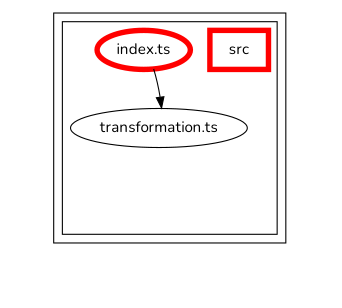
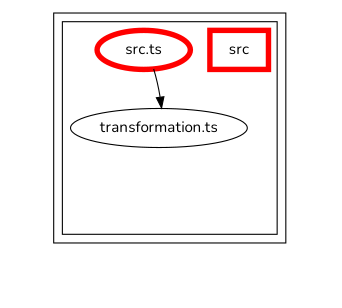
node "index.ts": label "index.ts" -> "src.ts"
